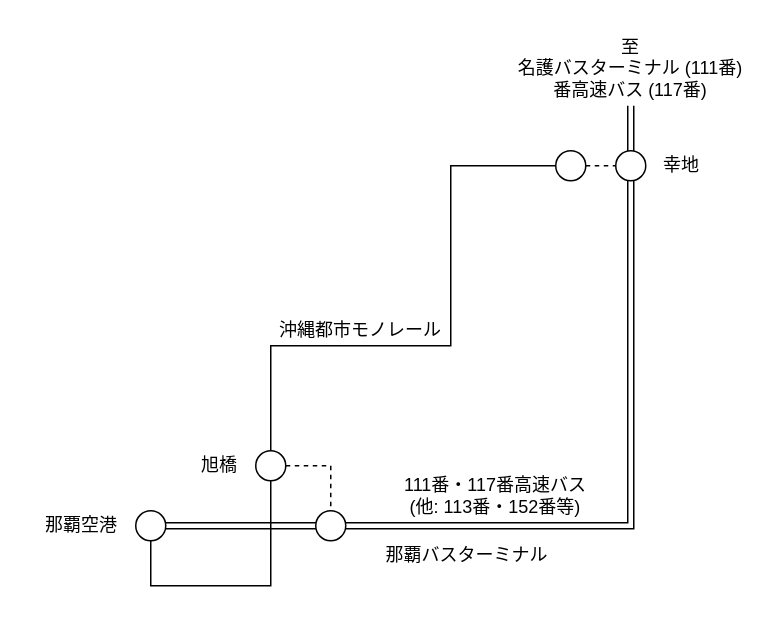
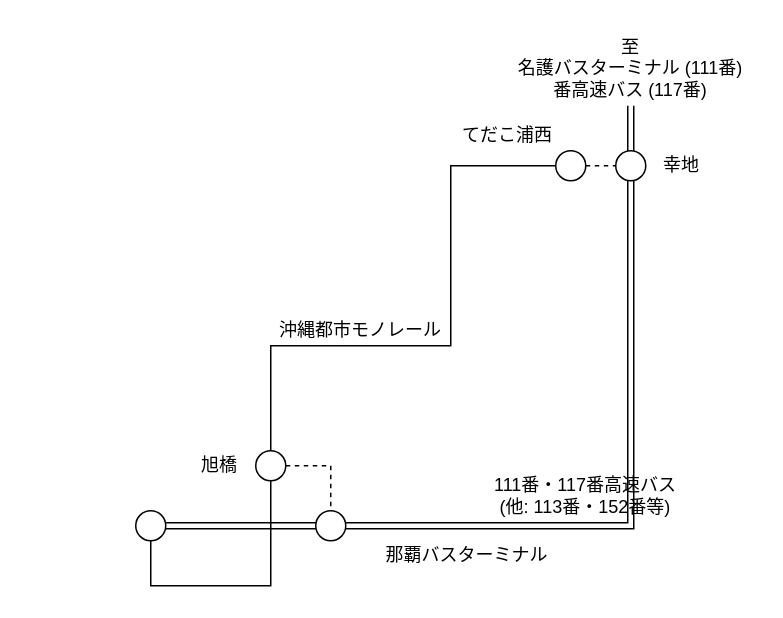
node "てだこ浦西": added
node "111番・117番高速バス (他: 113番・152番等)": moved (496, 496) -> (586, 496)
node "那覇空港": removed
